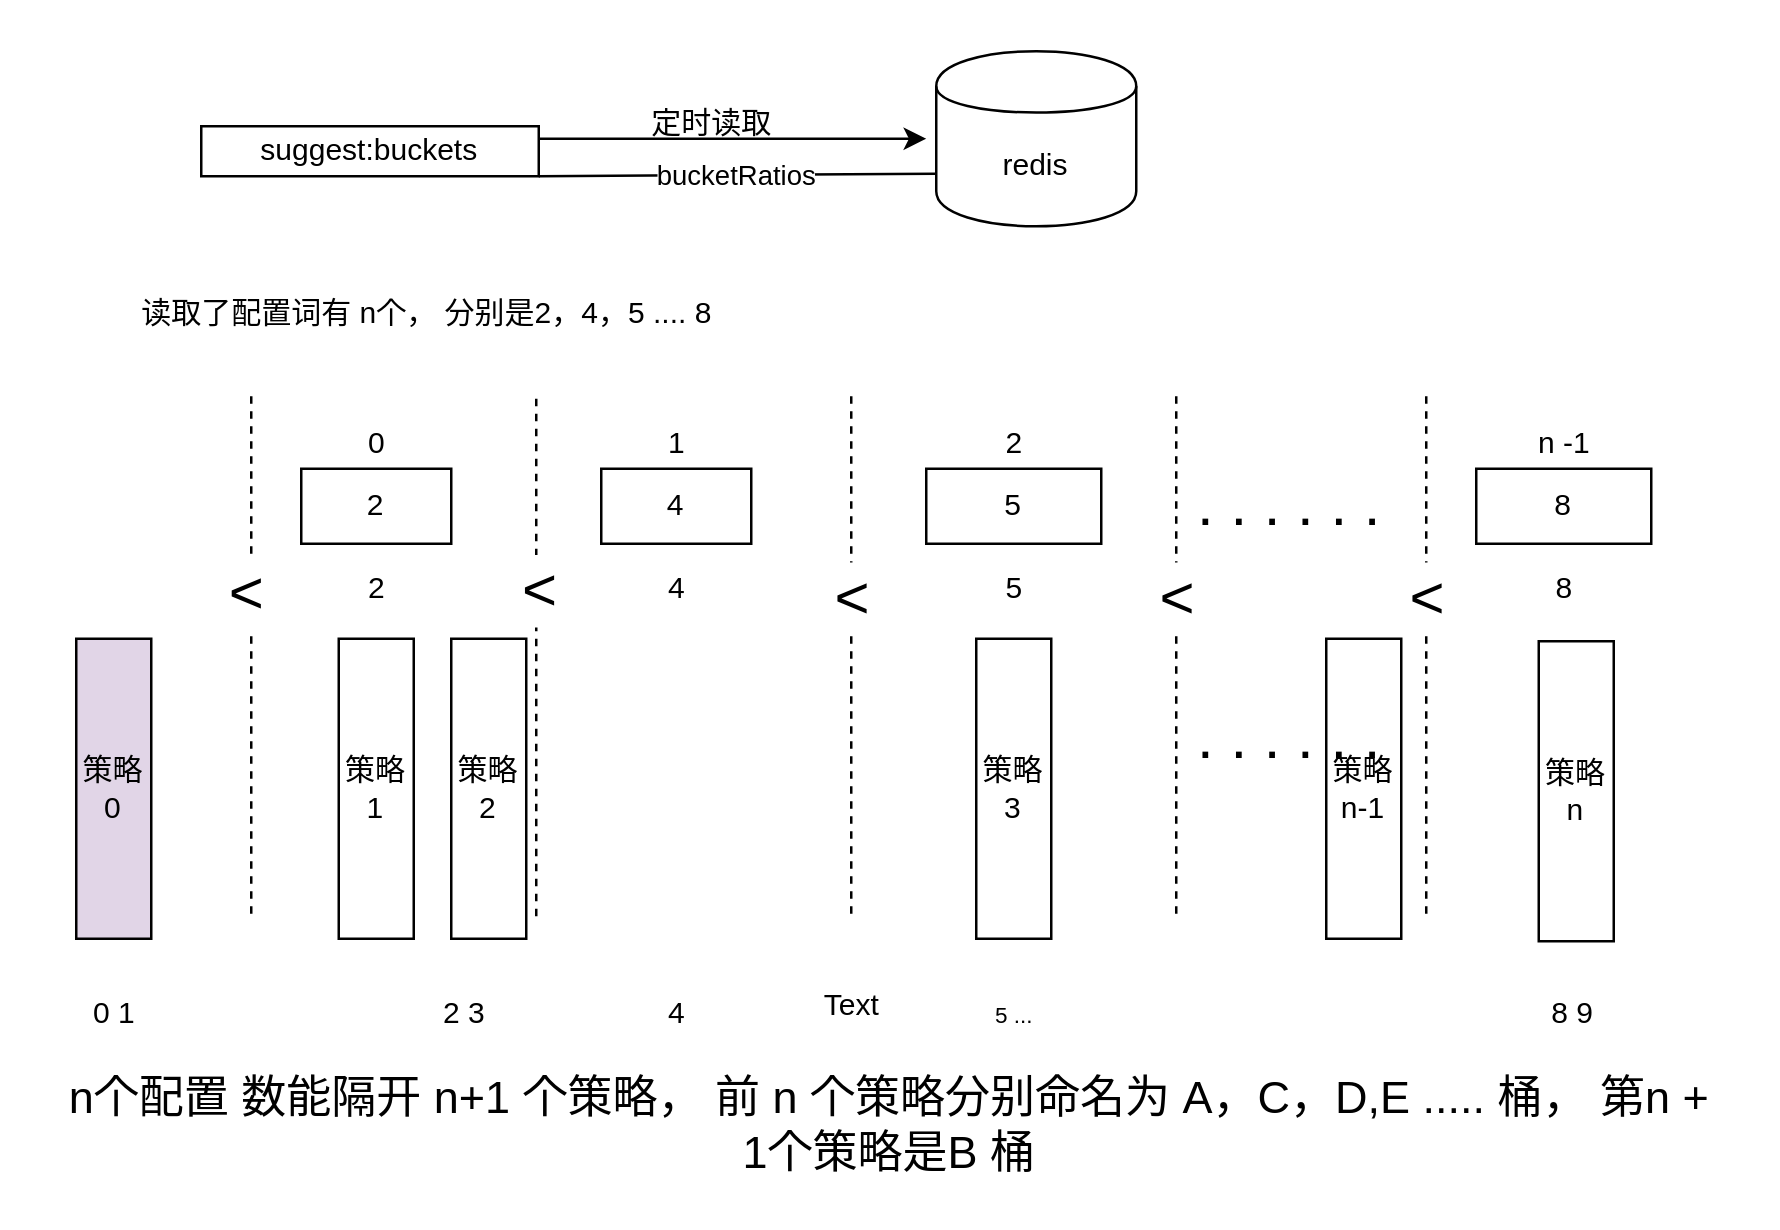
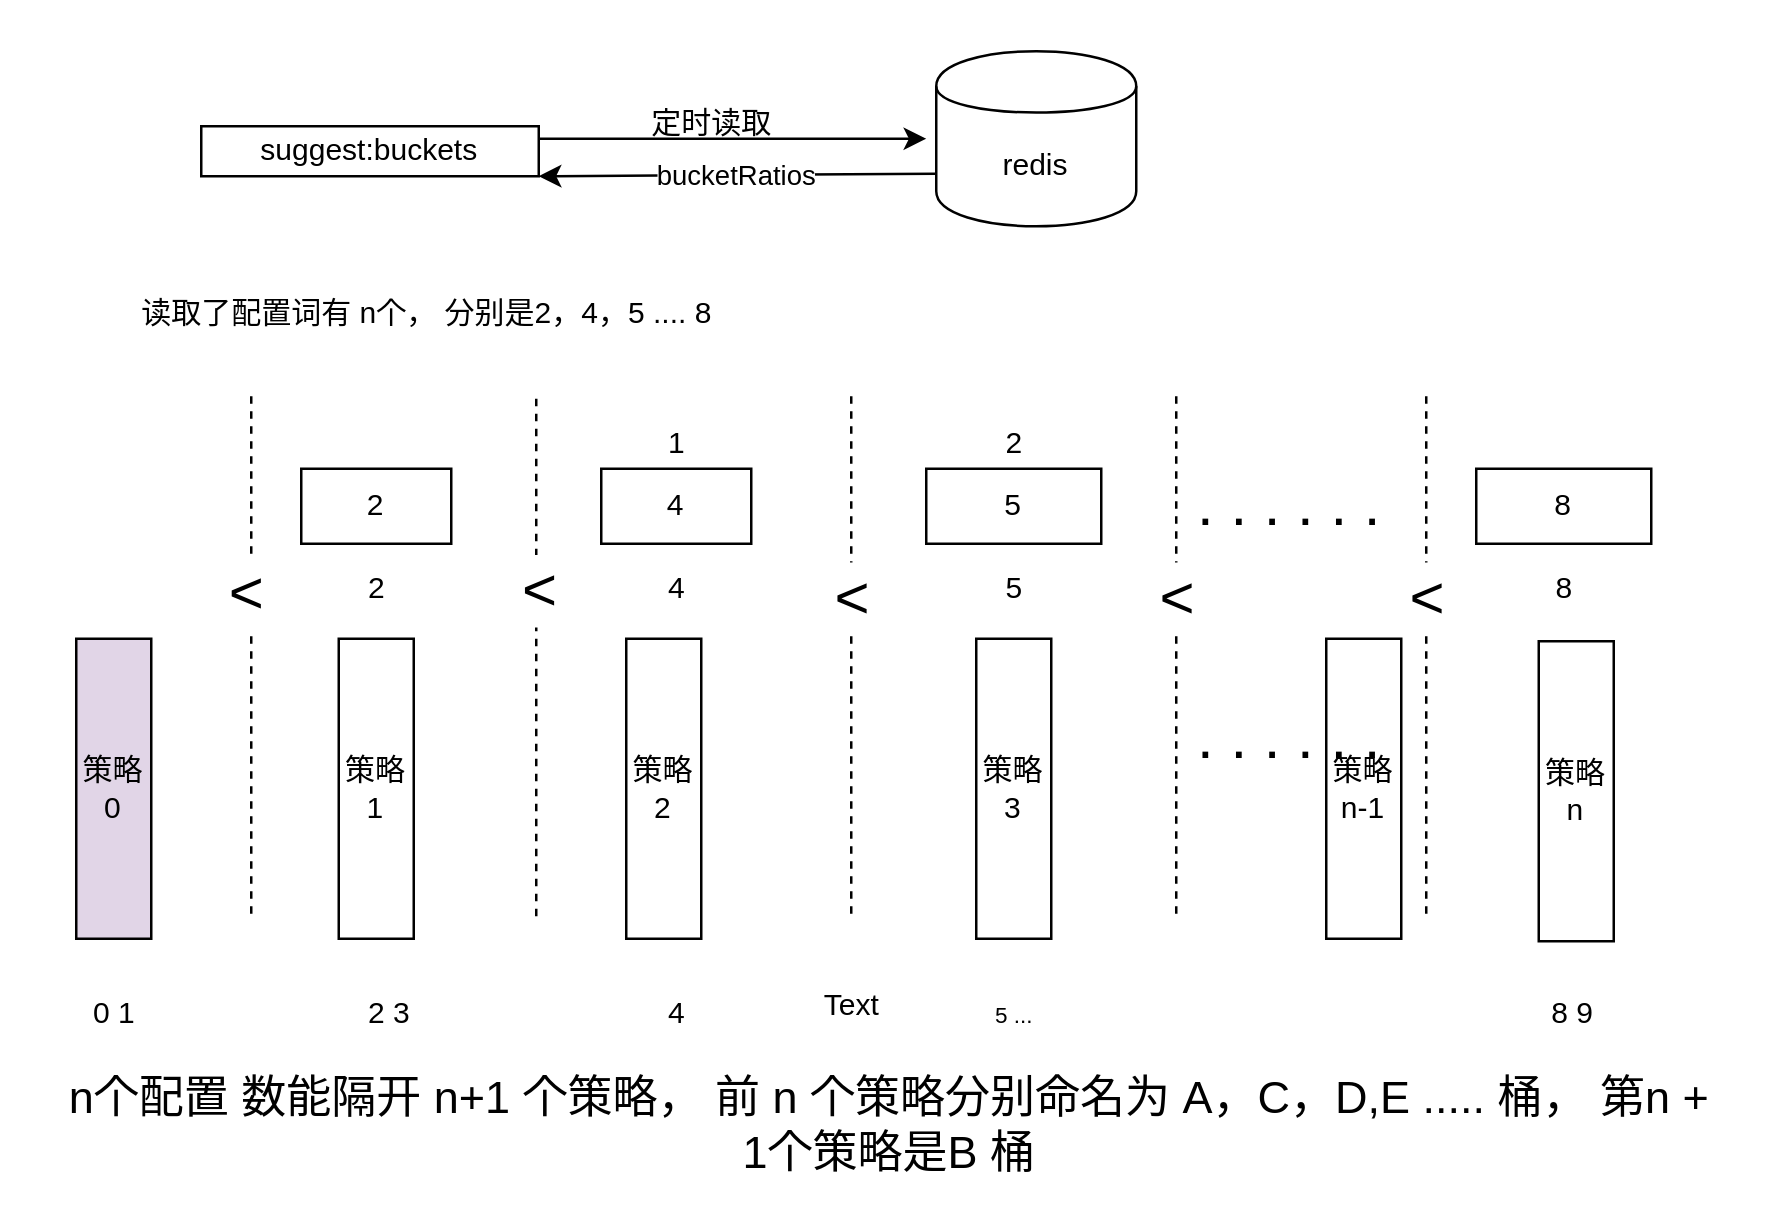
edge "redis" -- "suggest:buckets": arrowhead none -> classic
node "0": removed
node "n -1": removed
node "策略 2": moved (489, 789) -> (664, 789)
node "2 3": moved (464, 1014) -> (389, 1014)
